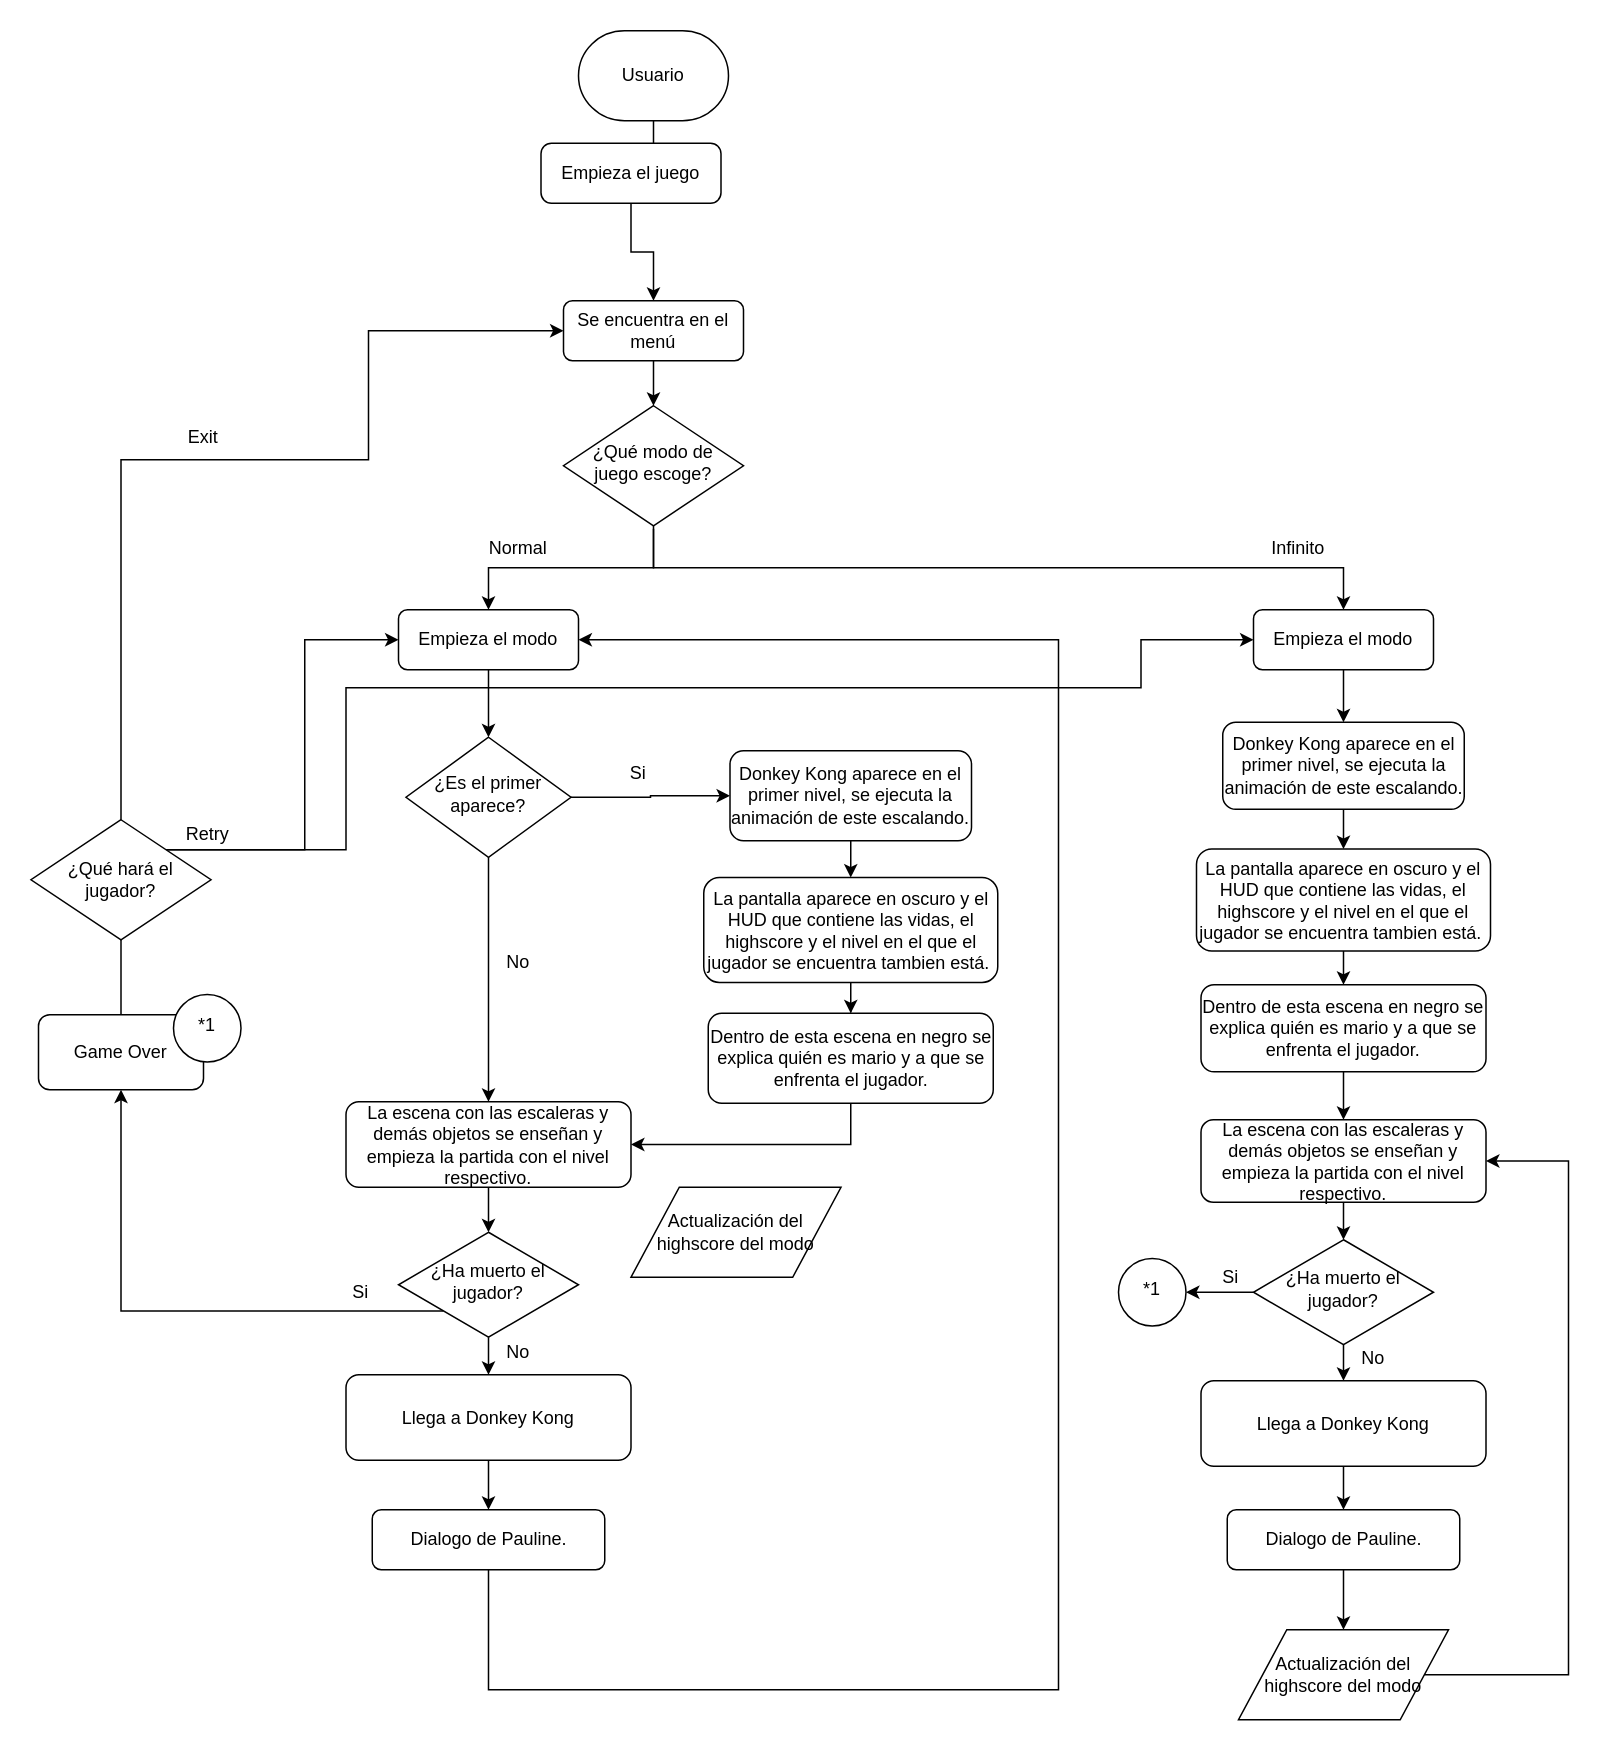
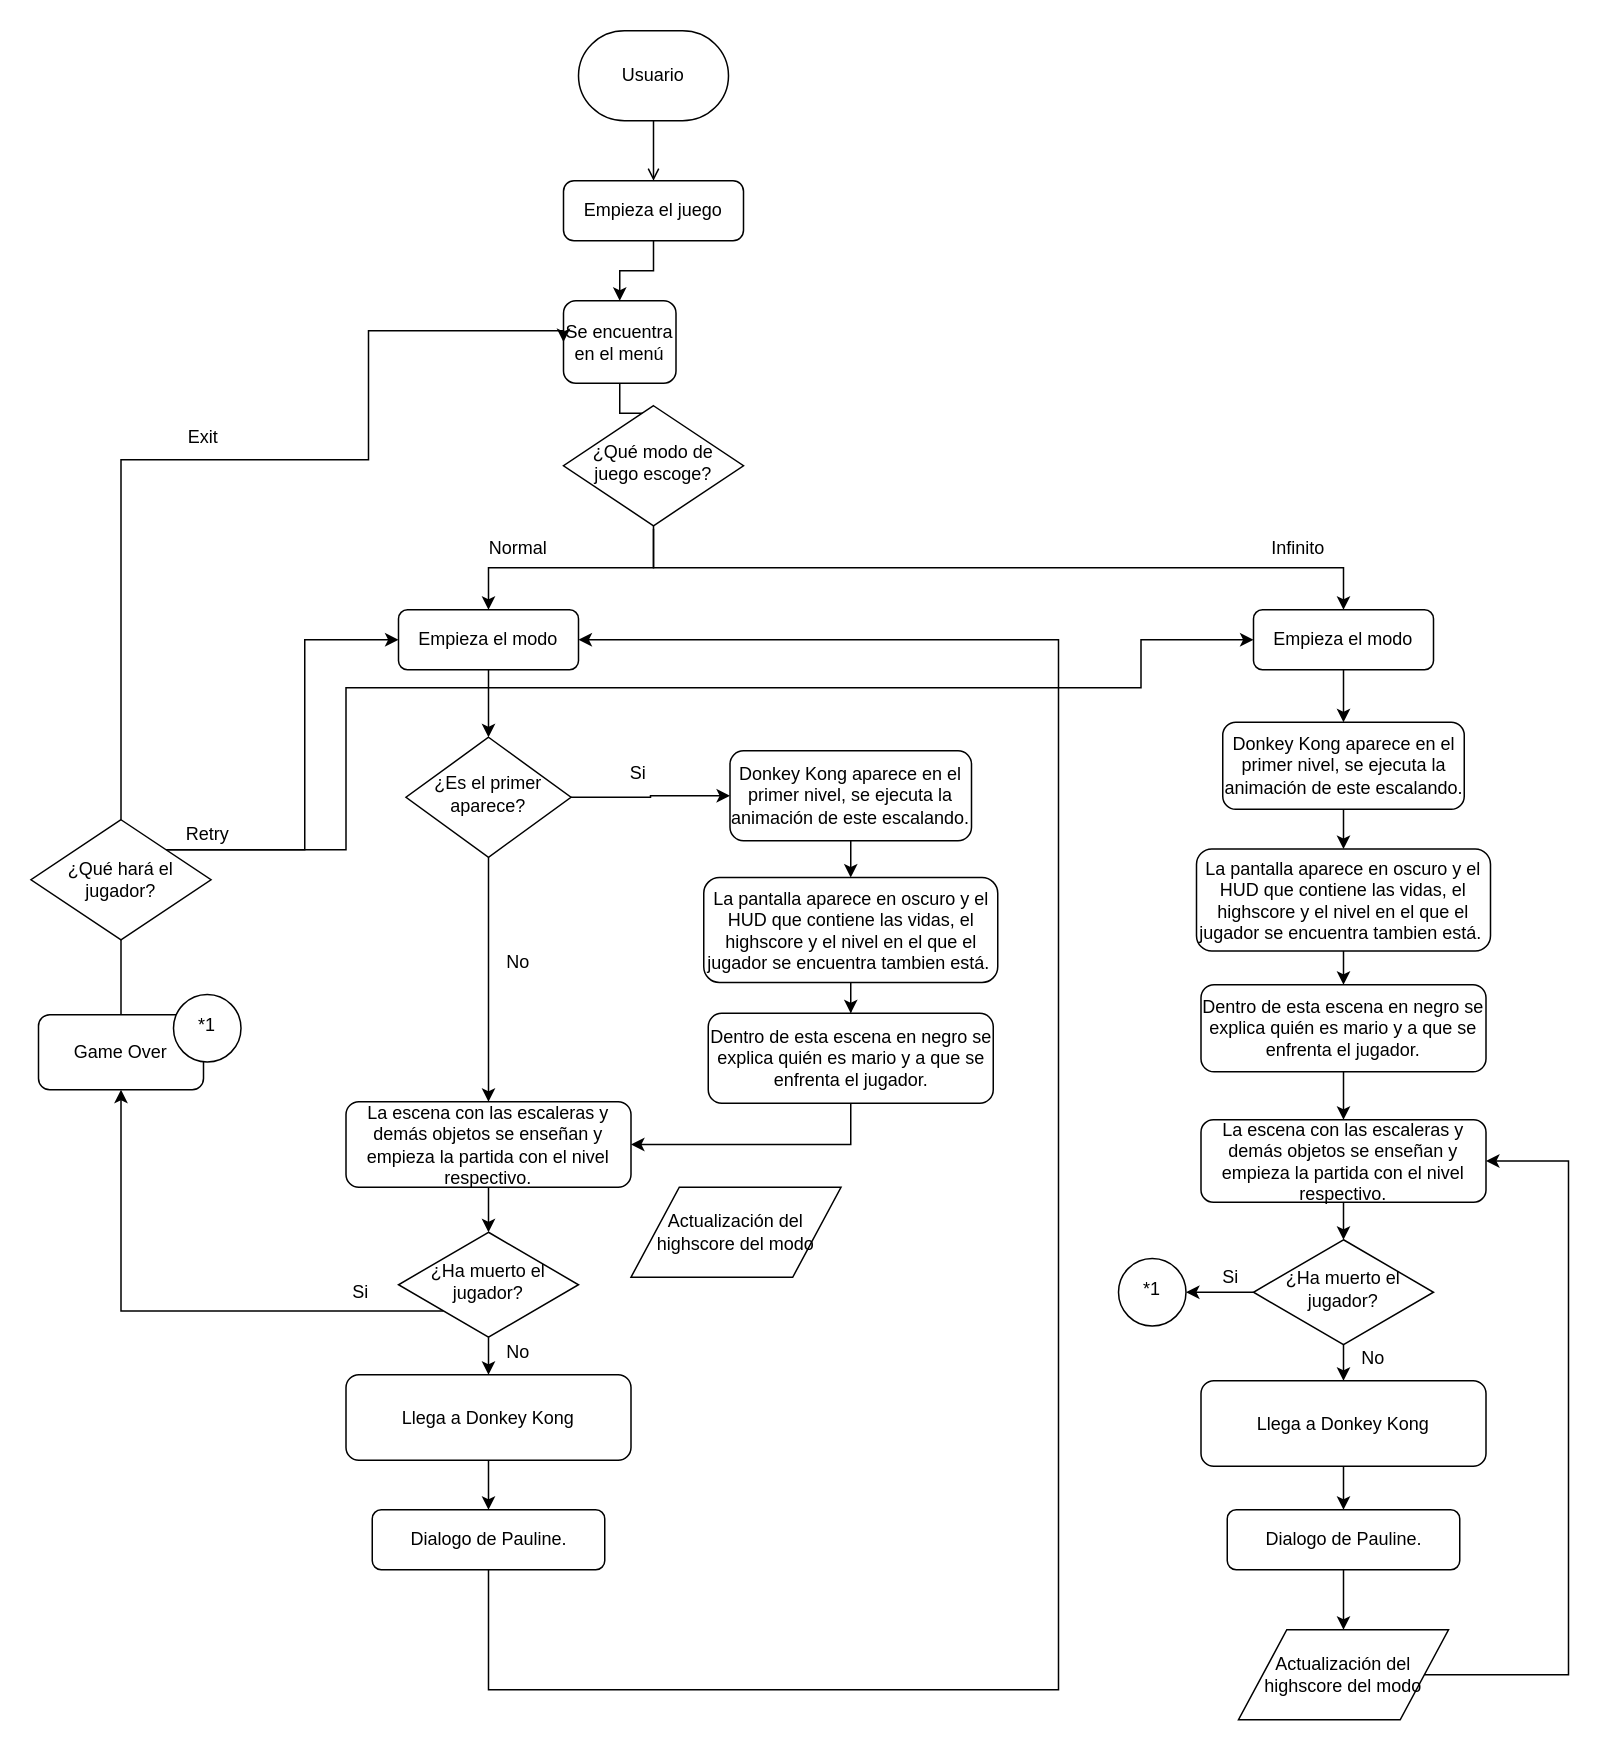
node "Empieza el juego": moved (631, 173) -> (653, 211)
node "Se encuentra en el menú": size 180x60 -> 113x83
